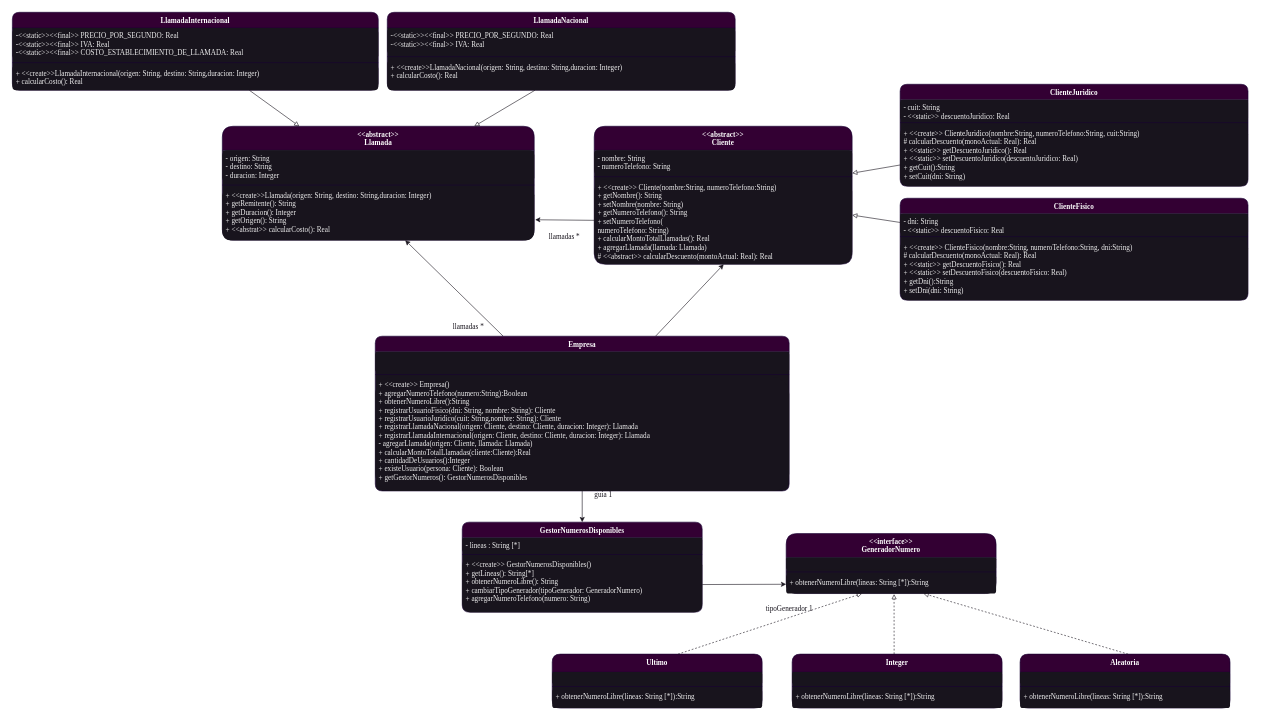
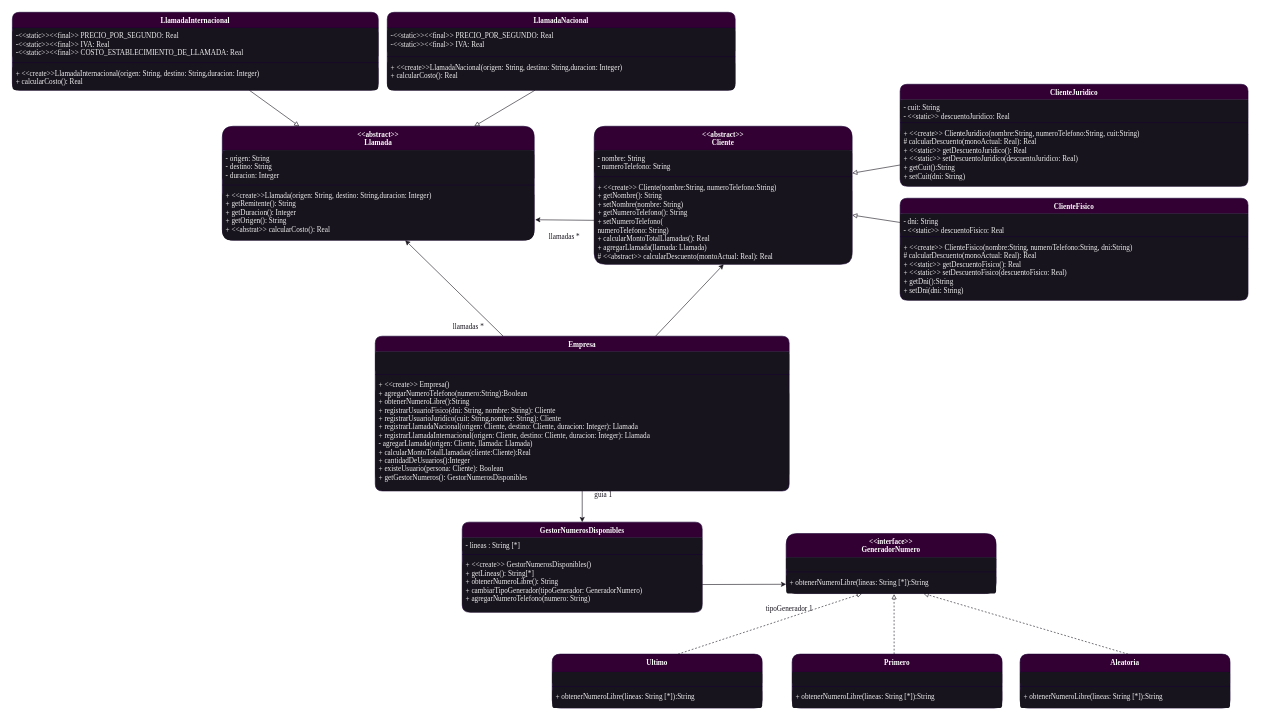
node "Integer": label "Integer" -> "Primero"
